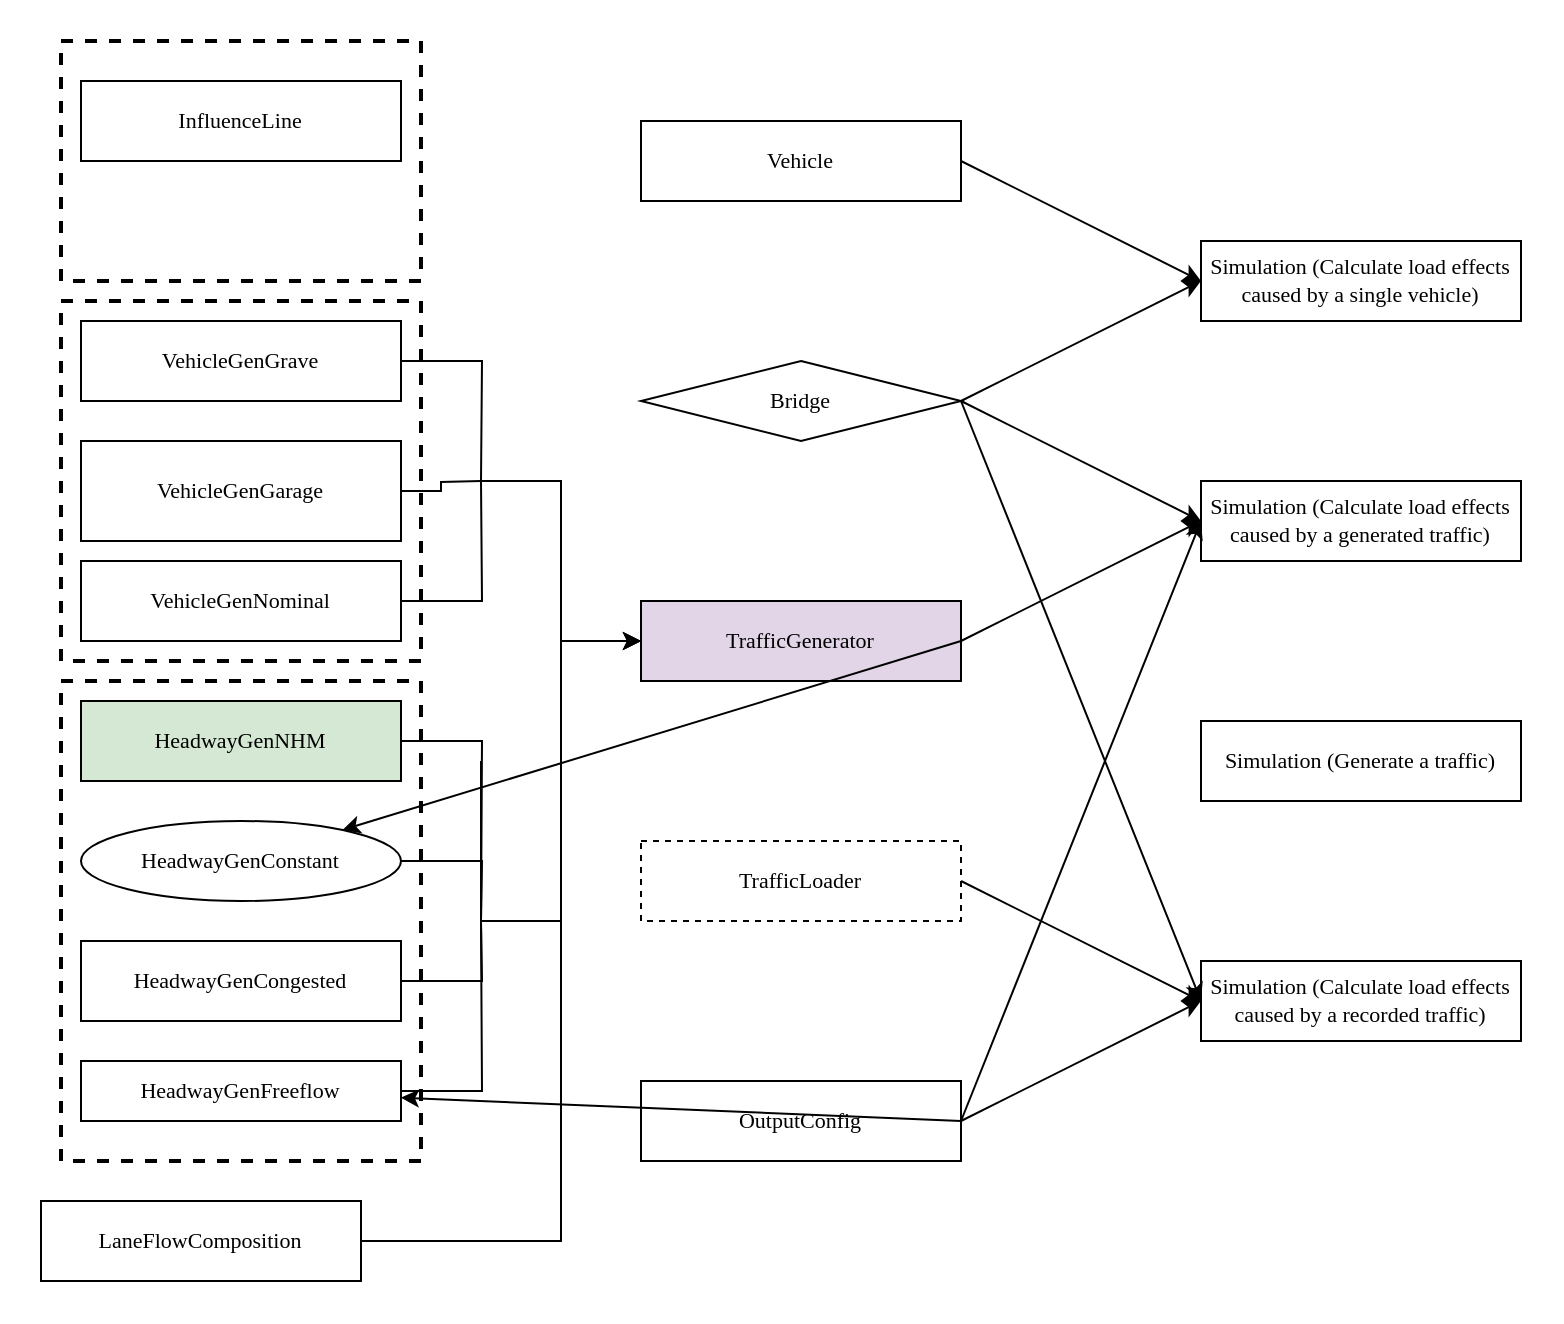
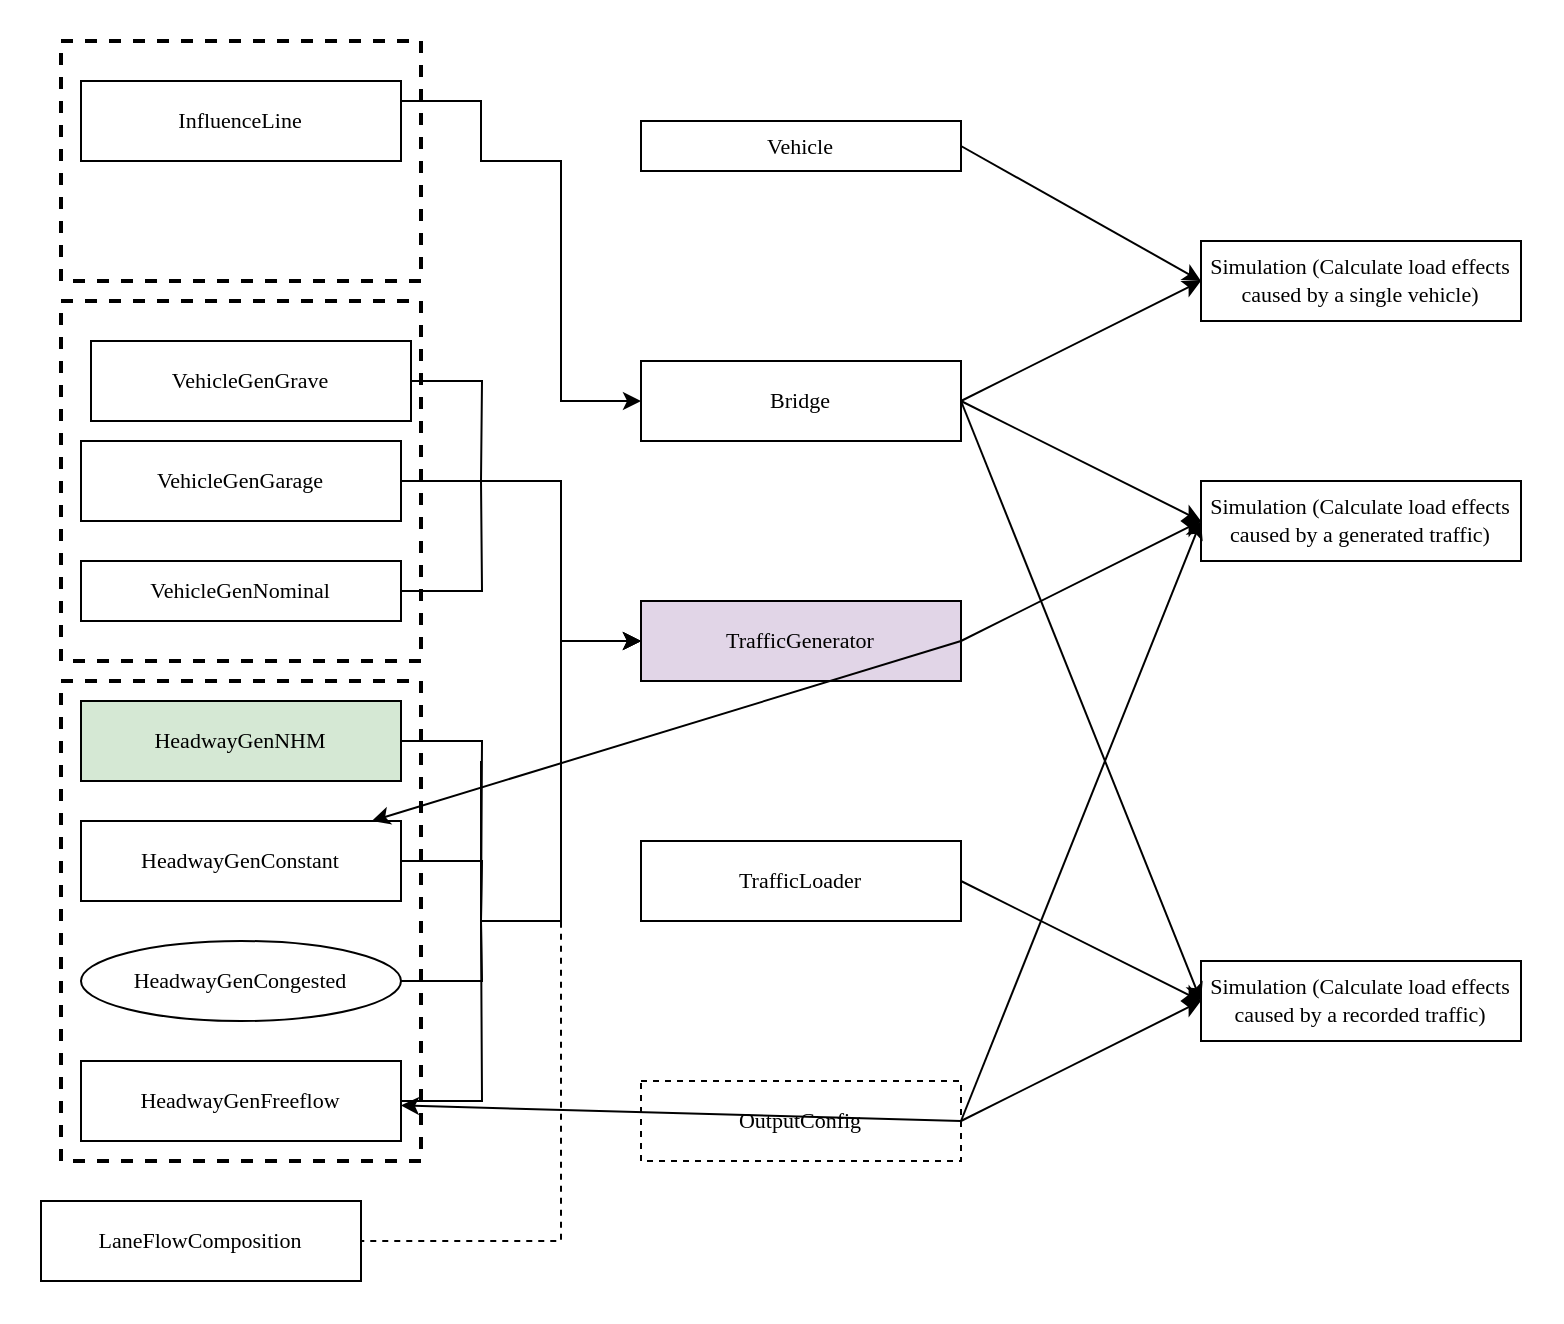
node "Vehicle": size 320x80 -> 320x50
edge "InfluenceLine" -> "Bridge": added
node "VehicleGenGrave": moved (241, 361) -> (251, 381)
node "Bridge": shape diamond -> rectangle
node "VehicleGenGarage": size 320x100 -> 320x80
node "VehicleGenNominal": size 320x80 -> 320x60
node "Simulation (Generate a traffic)": removed
node "HeadwayGenConstant": shape ellipse -> rectangle
node "TrafficLoader": style dashed -> solid
node "HeadwayGenCongested": shape rectangle -> ellipse
node "HeadwayGenFreeflow": size 320x60 -> 320x80
node "OutputConfig": style solid -> dashed
edge "LaneFlowComposition" -> "TrafficGenerator": style solid -> dashed
